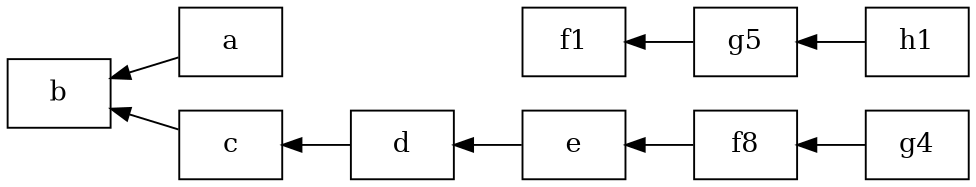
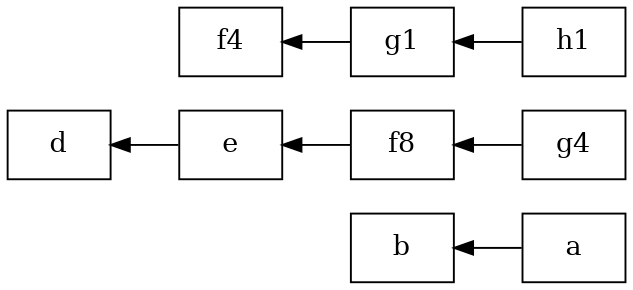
node "f1": label "f1" -> "f4"
node "g5": label "g5" -> "g1"
node "c": removed
